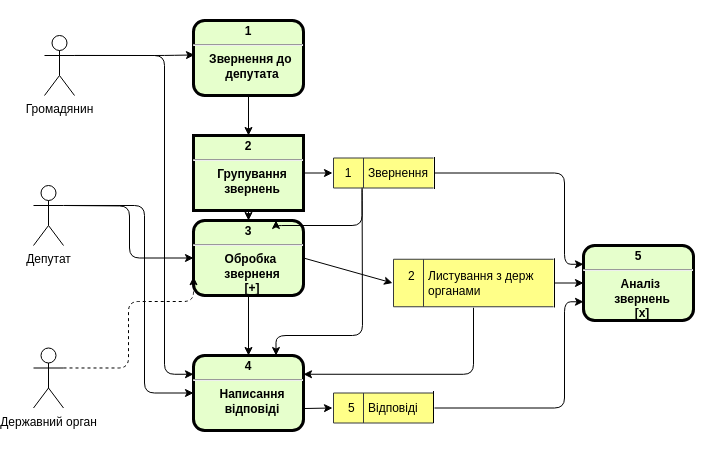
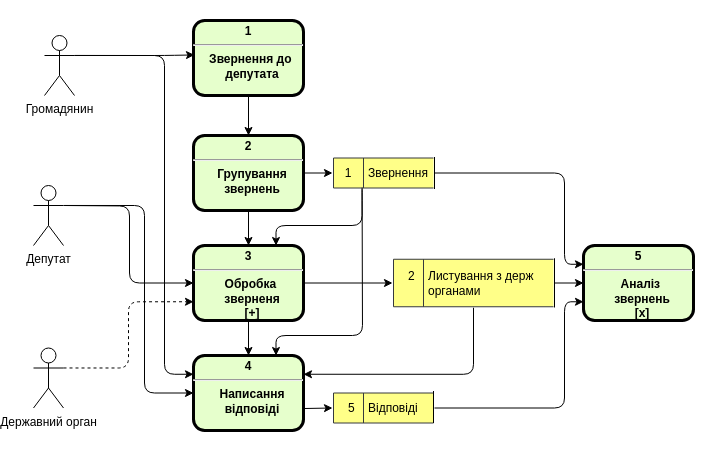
node "2 Групування звернень": shape rectangle -> rounded rectangle
node "3 Обробка зверненя [+]": moved (249, 258) -> (249, 283)
